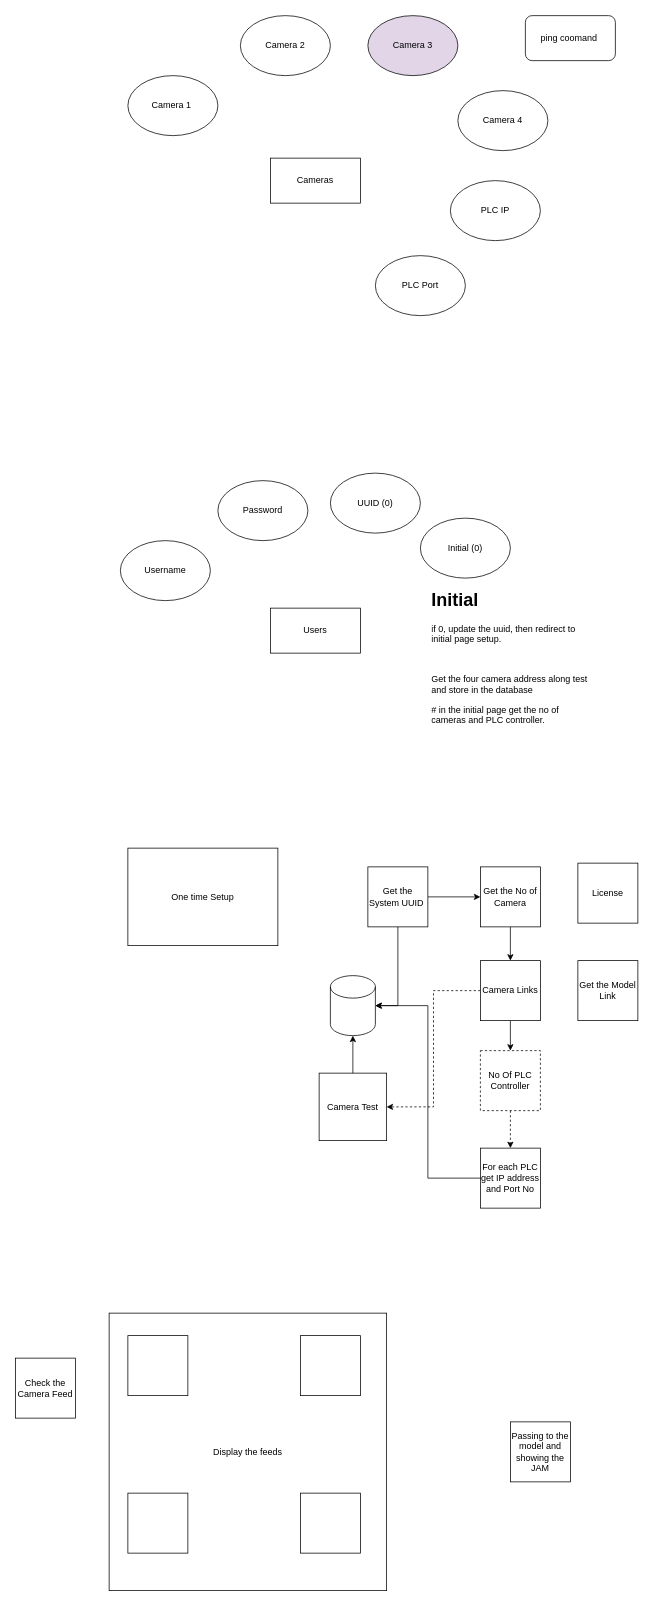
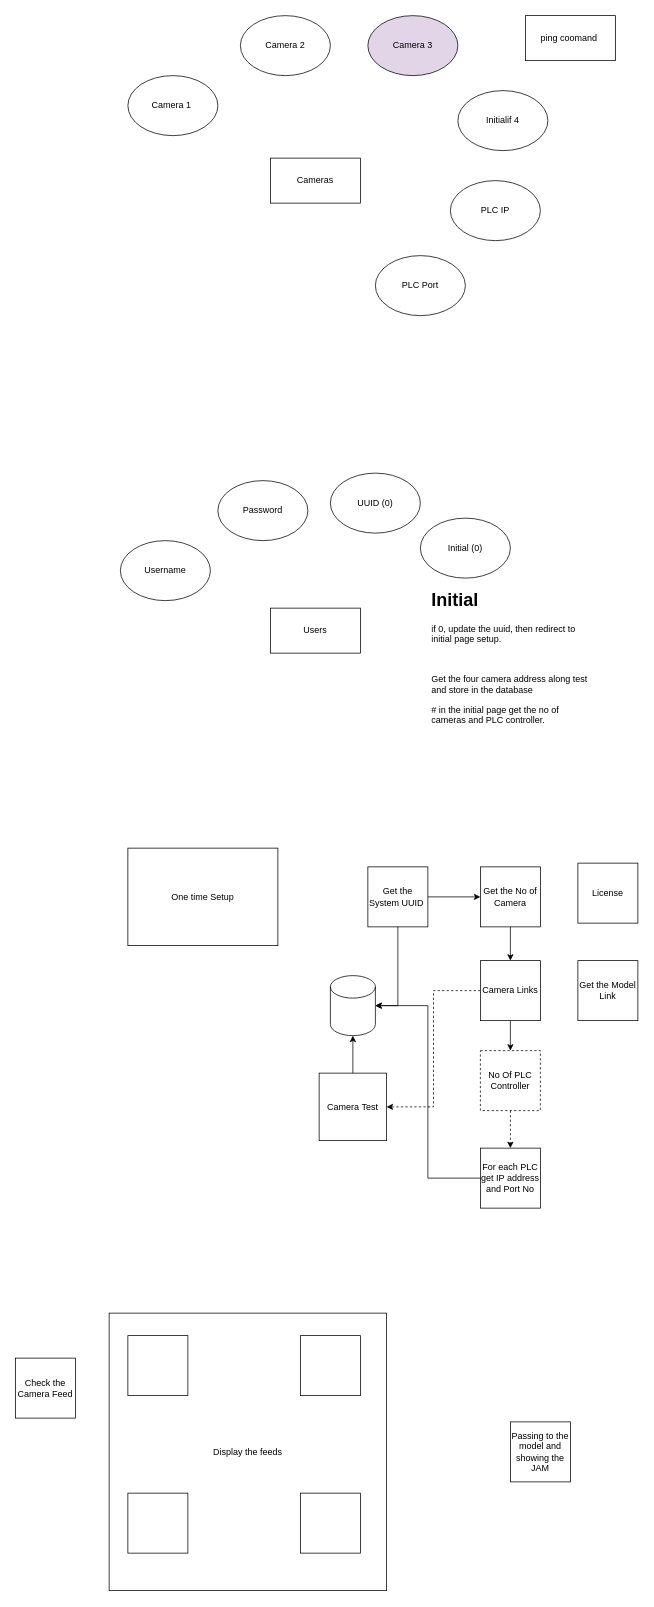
node "ping coomand": shape rounded rectangle -> rectangle
node "Camera 4": label "Camera 4" -> "Initialif 4"
